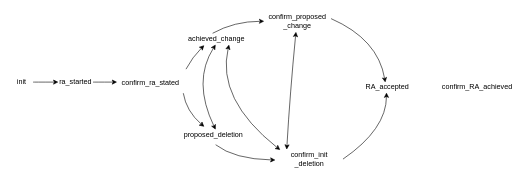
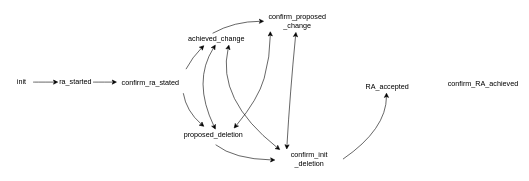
edge "confirm_proposed _change" -> "RA_accepted": removed
edge "confirm_proposed _change" -- "proposed_deletion": added
node "confirm_RA_achieved": moved (477, 87) -> (483, 84)
